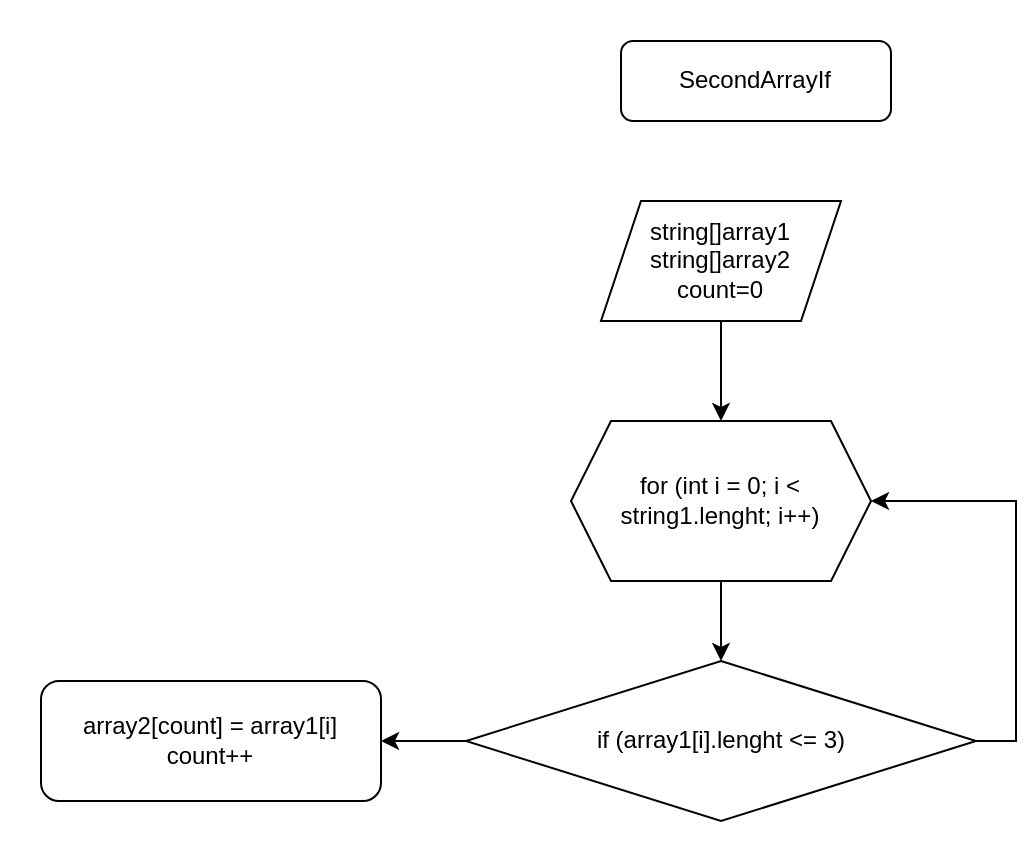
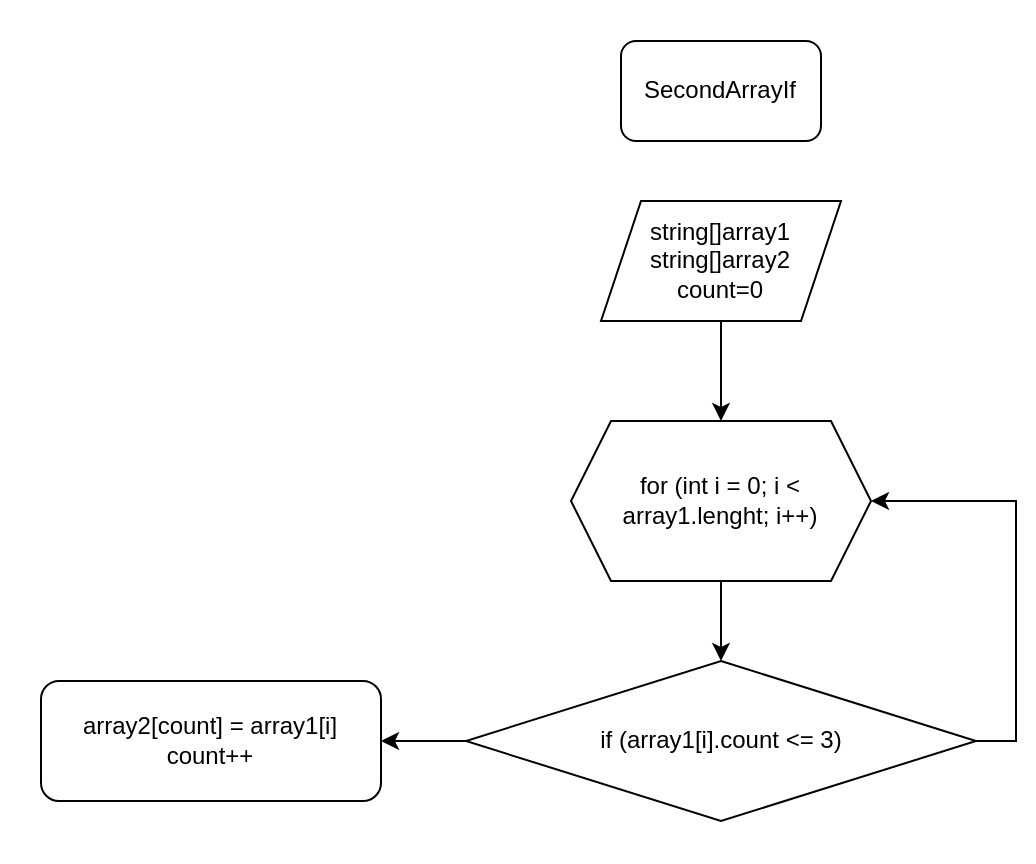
node "SecondArrayIf": size 270x80 -> 200x100
node "for (int i = 0; i < string1.lenght; i++)": label "for (int i = 0; i < string1.lenght; i++)" -> "for (int i = 0; i < array1.lenght; i++)"
node "if (array1[i].lenght <= 3)": label "if (array1[i].lenght <= 3)" -> "if (array1[i].count <= 3)"
